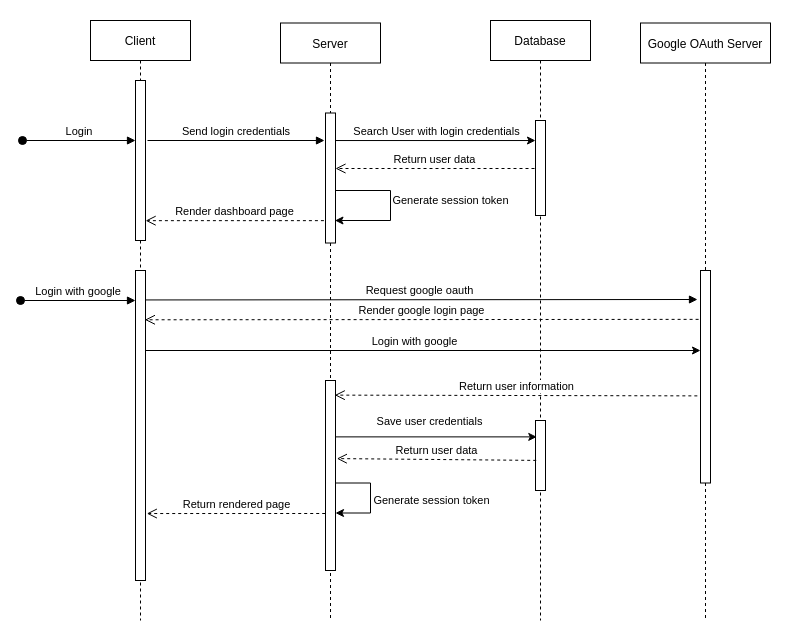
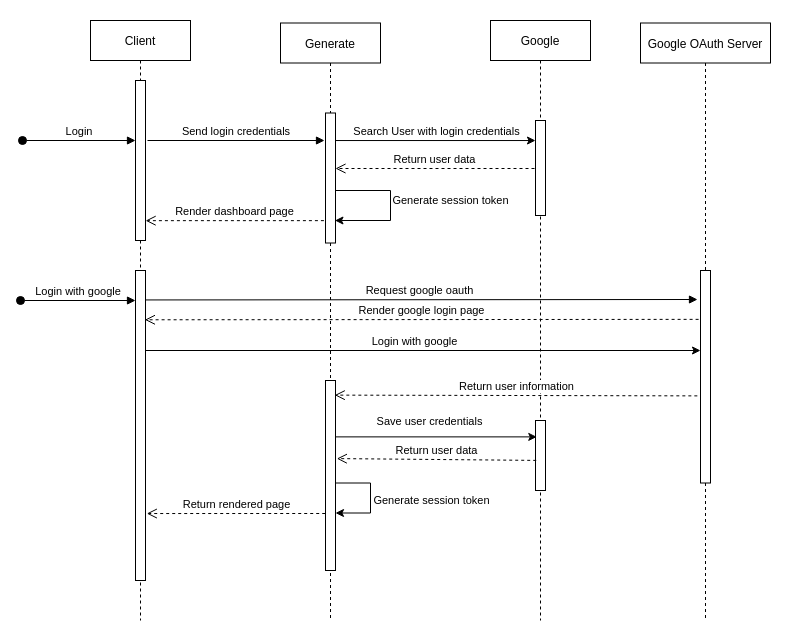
node "Database": label "Database" -> "Google"
node "Server": label "Server" -> "Generate"
